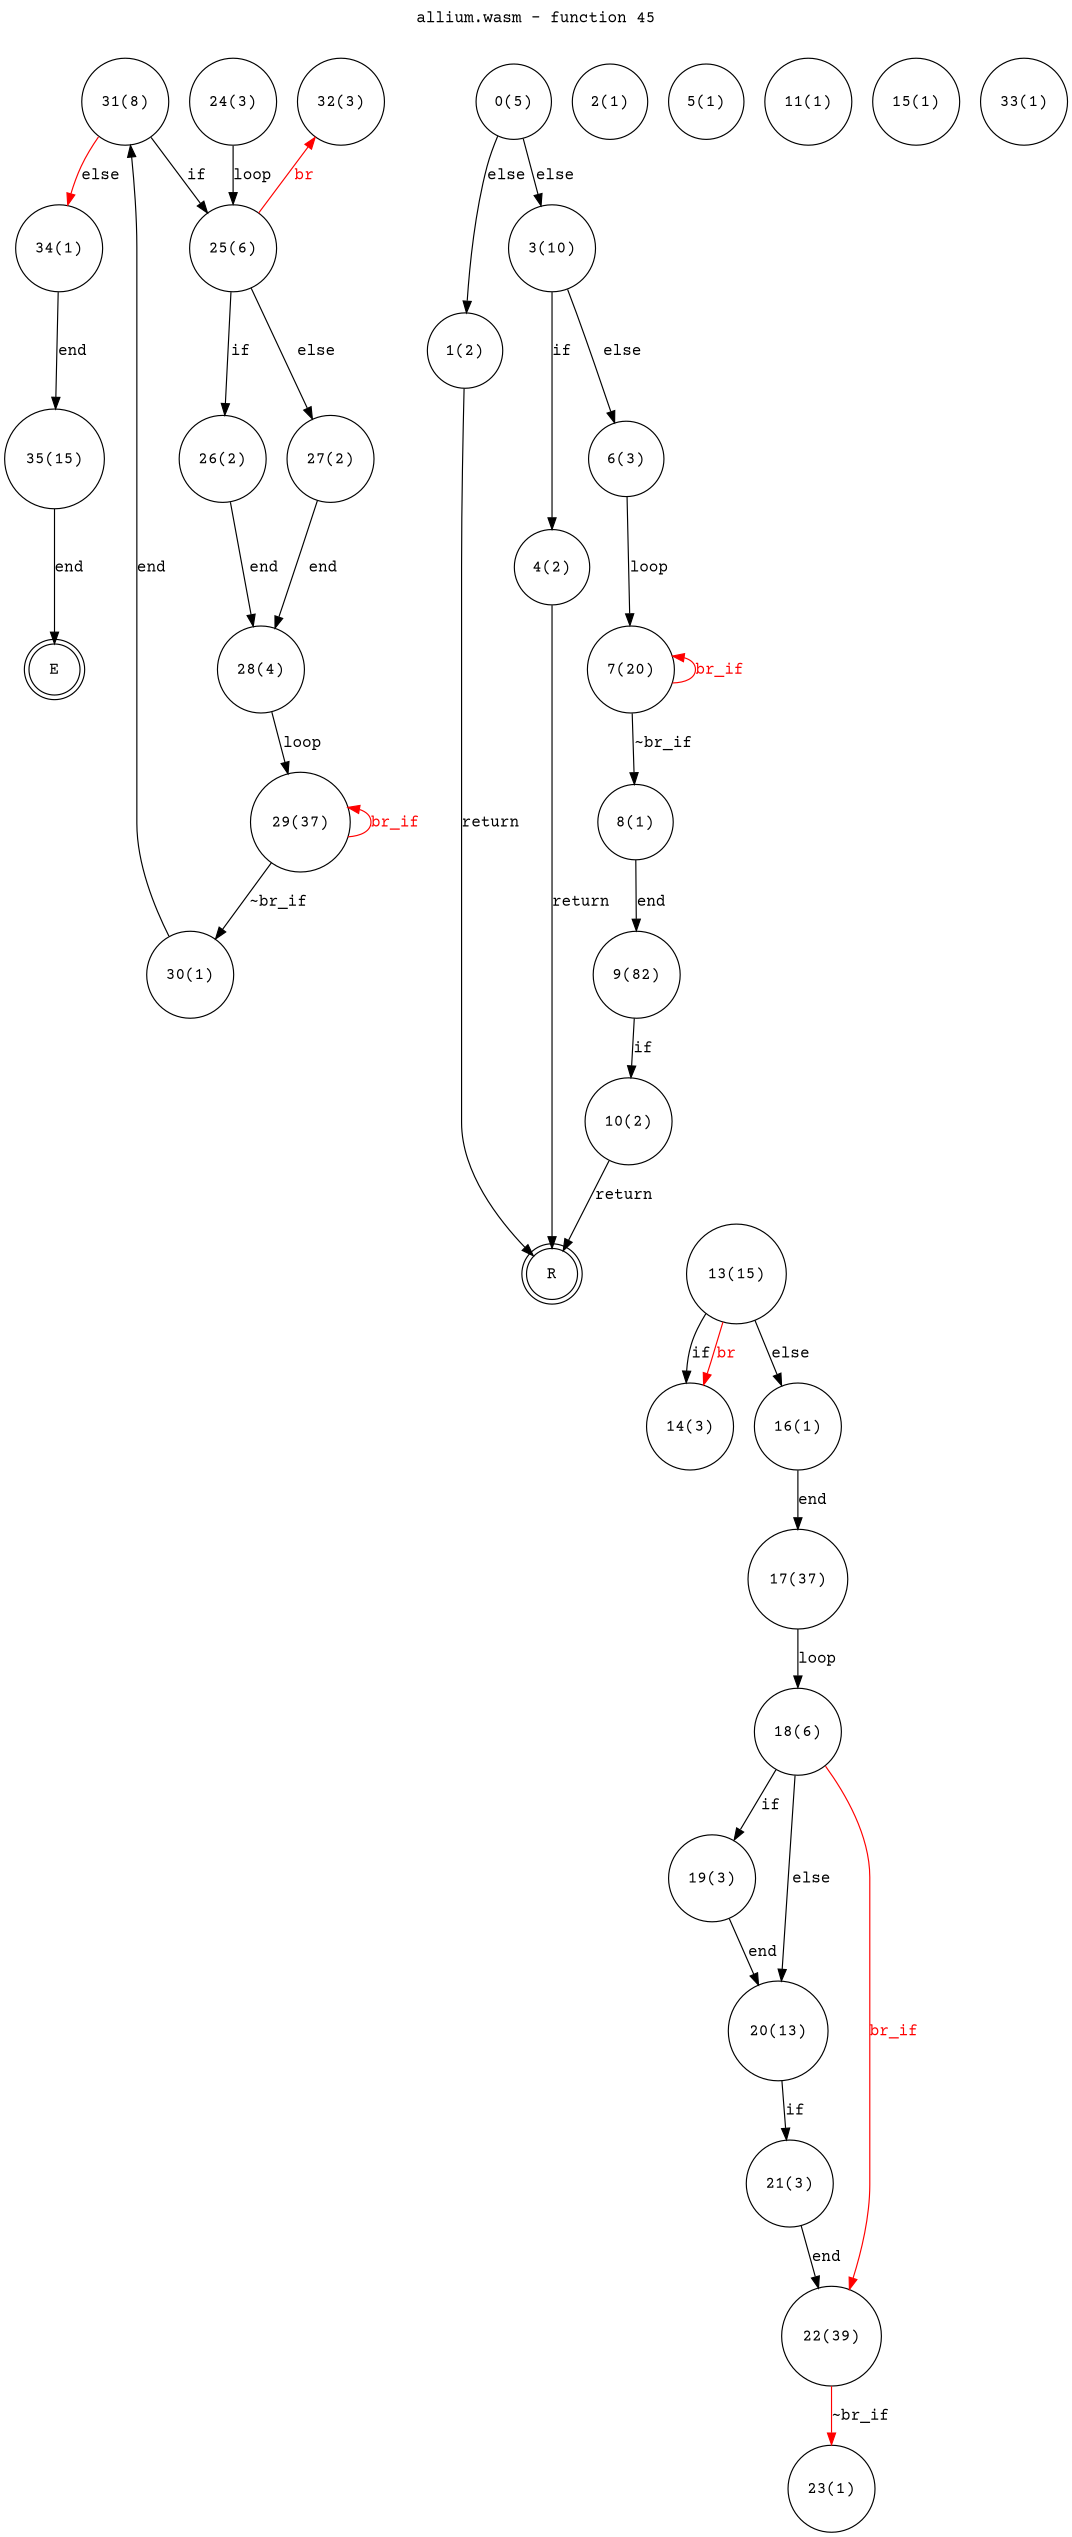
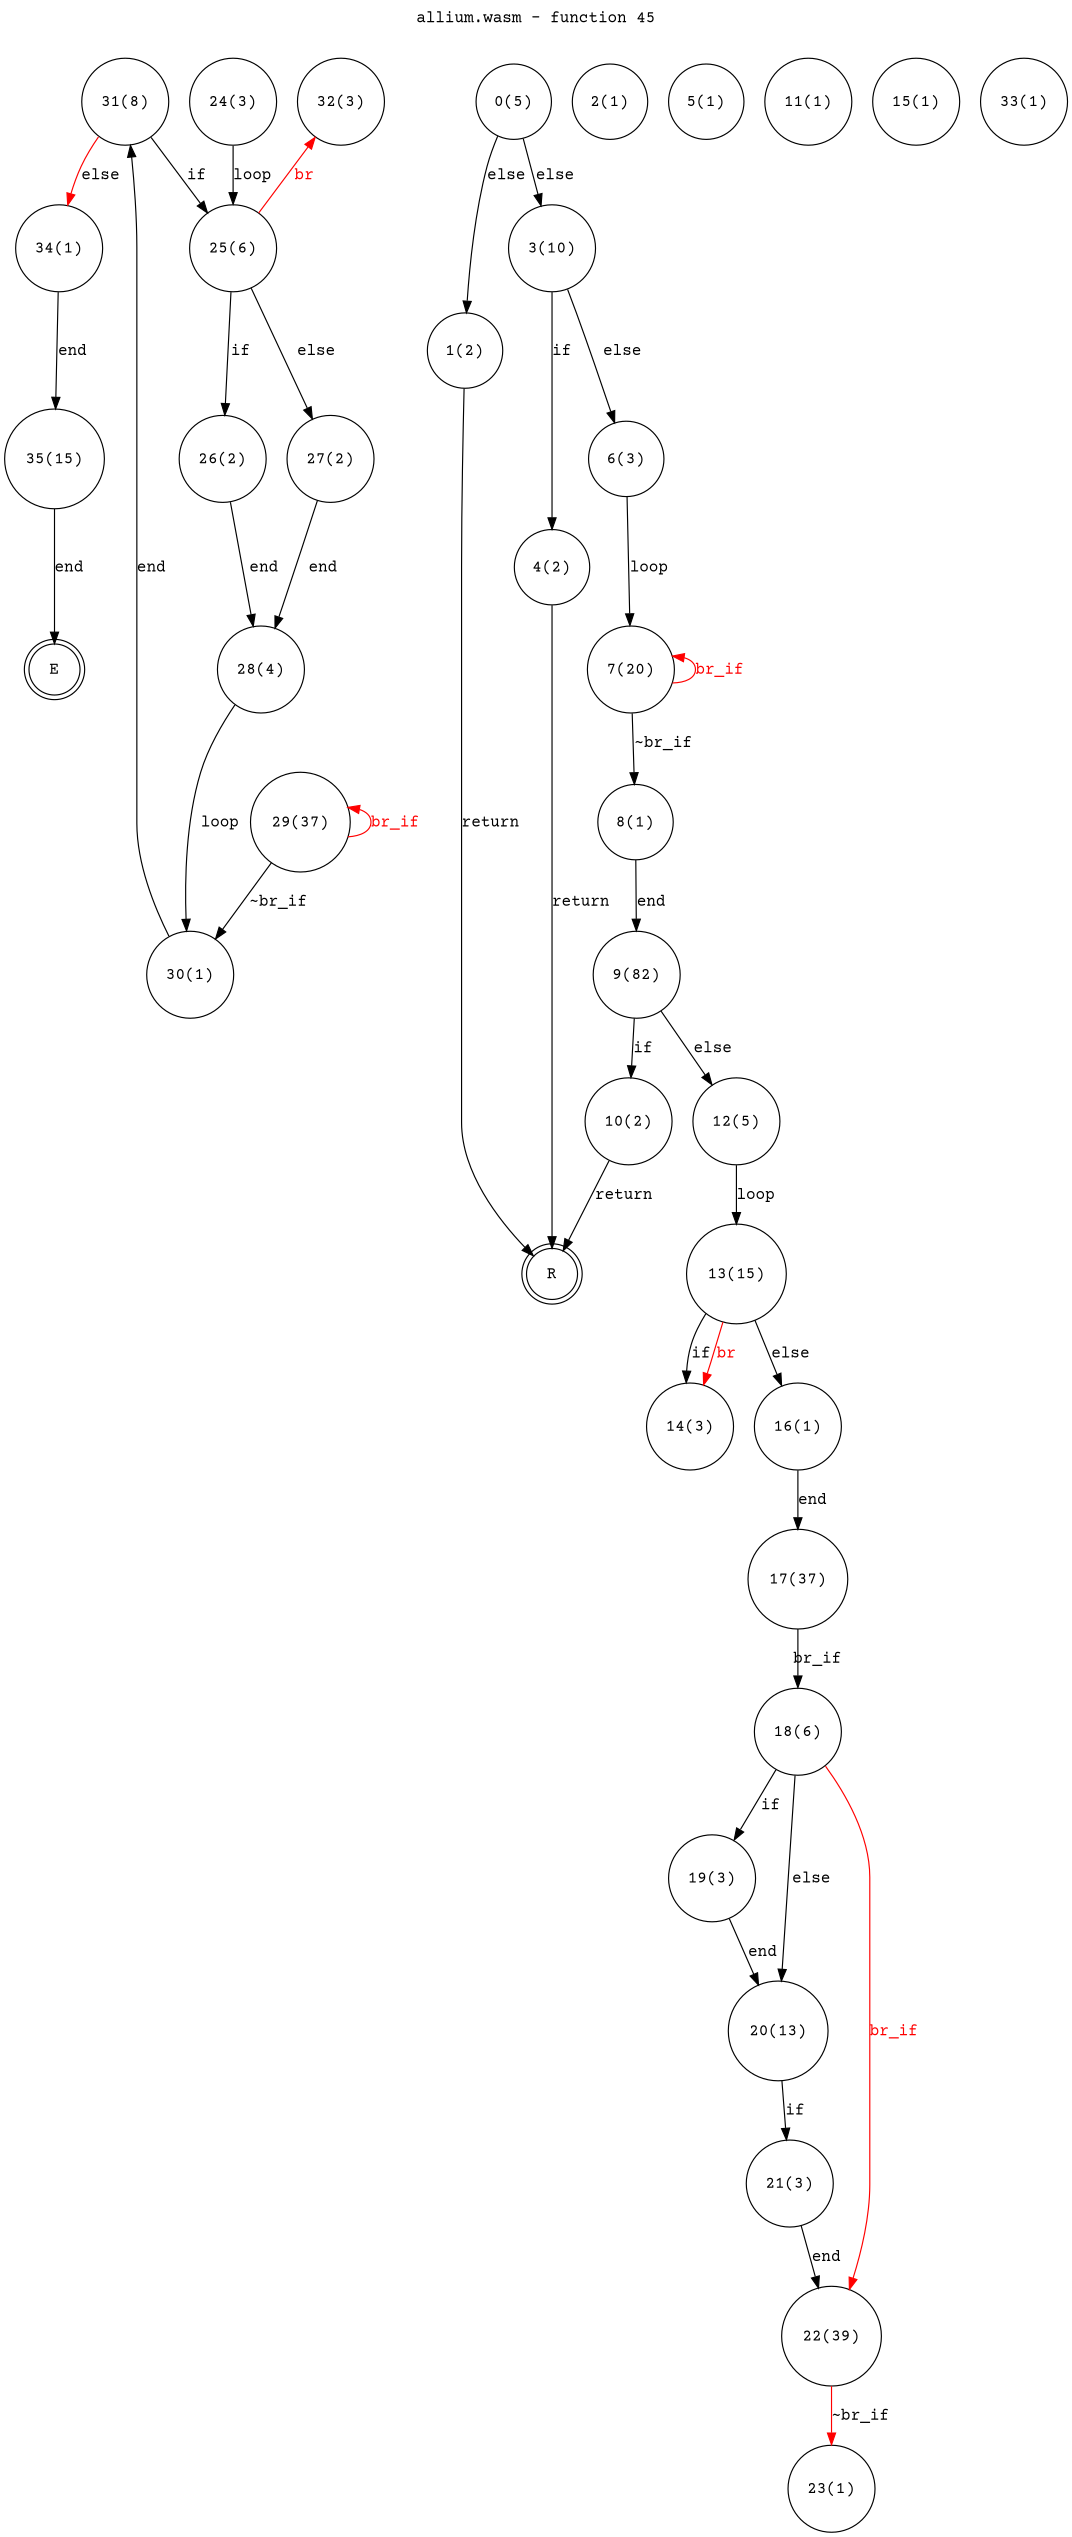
edge "28(4)" -> "29(37)": now "28(4)" -> "30(1)"
node "12(5)": added
edge "17(37)" -> "18(6)": label "loop" -> "br_if"
